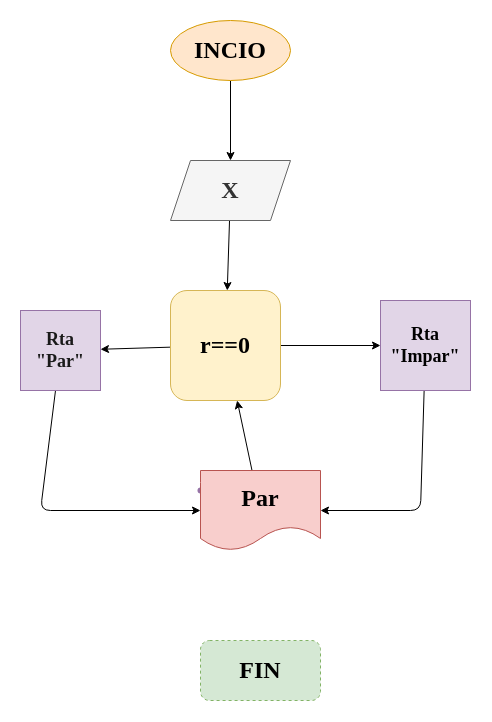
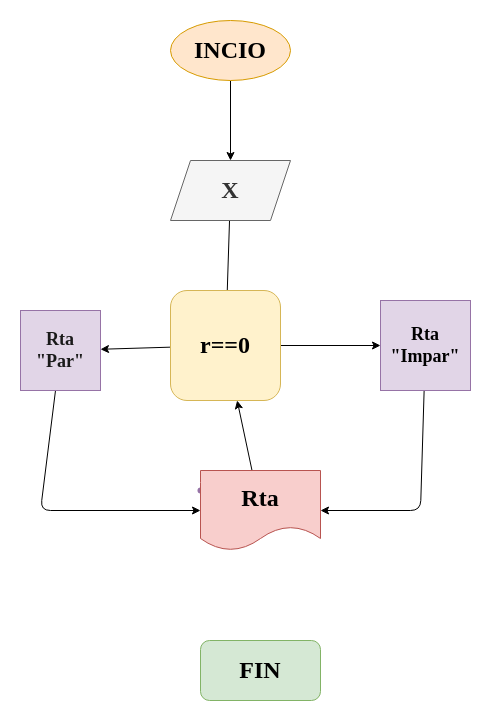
edge "X" -> "r==0": arrowhead classic -> none
node "Par": label "Par" -> "Rta"
node "FIN": style dashed -> solid
